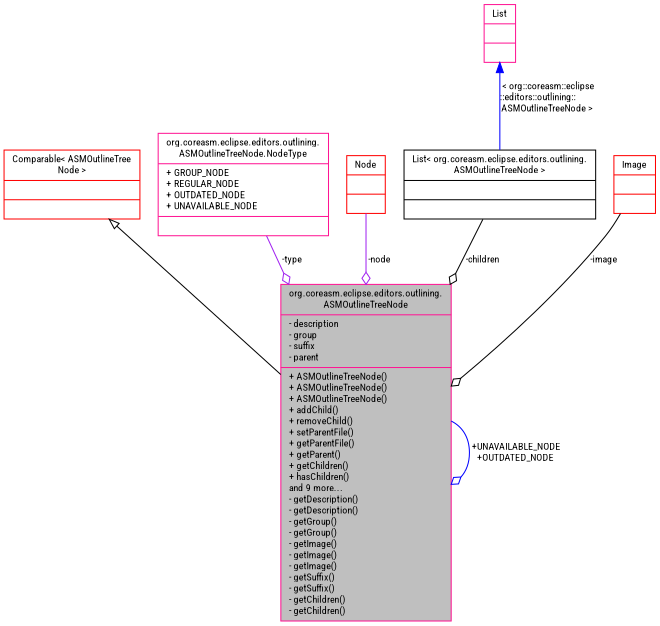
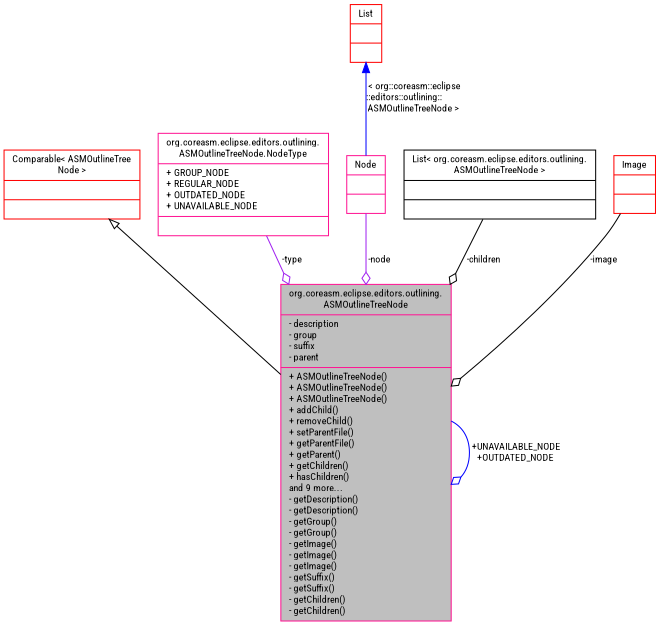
node "List": color deeppink -> red
edge "List< org.coreasm.eclipse.editors.outlining." -> "List": now "Node" -> "List"
node "Node": color red -> deeppink
